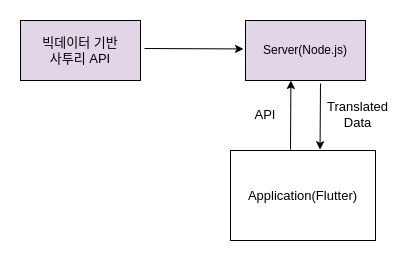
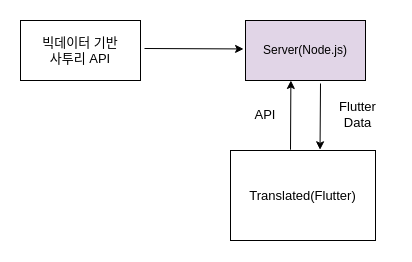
node "빅데이터 기반 사투리 API": fillcolor #e1d5e7 -> #ffffff
node "Translated Data": label "Translated Data" -> "Flutter Data"
node "Application(Flutter)": label "Application(Flutter)" -> "Translated(Flutter)"
